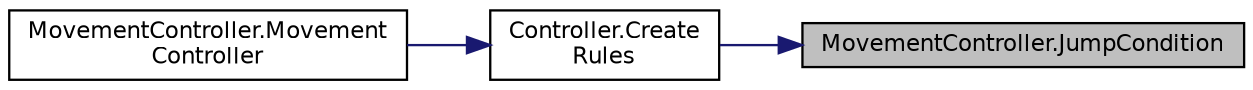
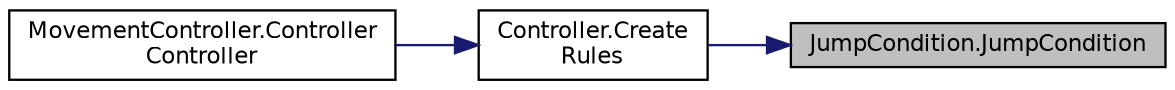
node "MovementController.Movement Controller": label "MovementController.Movement Controller" -> "MovementController.Controller Controller"
node "MovementController.JumpCondition": label "MovementController.JumpCondition" -> "JumpCondition.JumpCondition"
